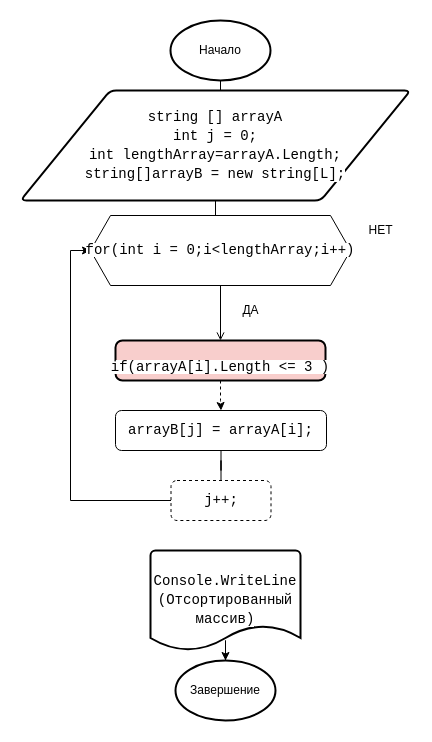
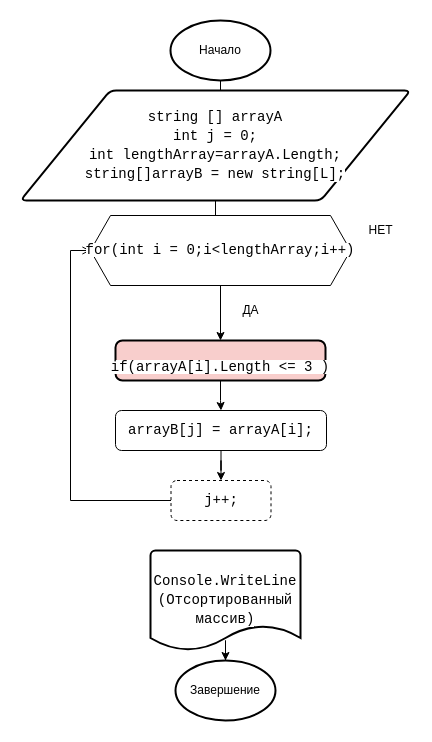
edge "j++;" -> "for(int i = 0;i<lengthArray;i++)": arrowhead classic -> open
edge "for(int i = 0;i<lengthArray;i++)" -> "if(arrayA[i].Length <= 3 )": arrowhead open -> classic
edge "if(arrayA[i].Length <= 3 )" -> "arrayB[j] = arrayA[i];": style dashed -> solid
edge "arrayB[j] = arrayA[i];" -- "j++;": arrowhead none -> classic
